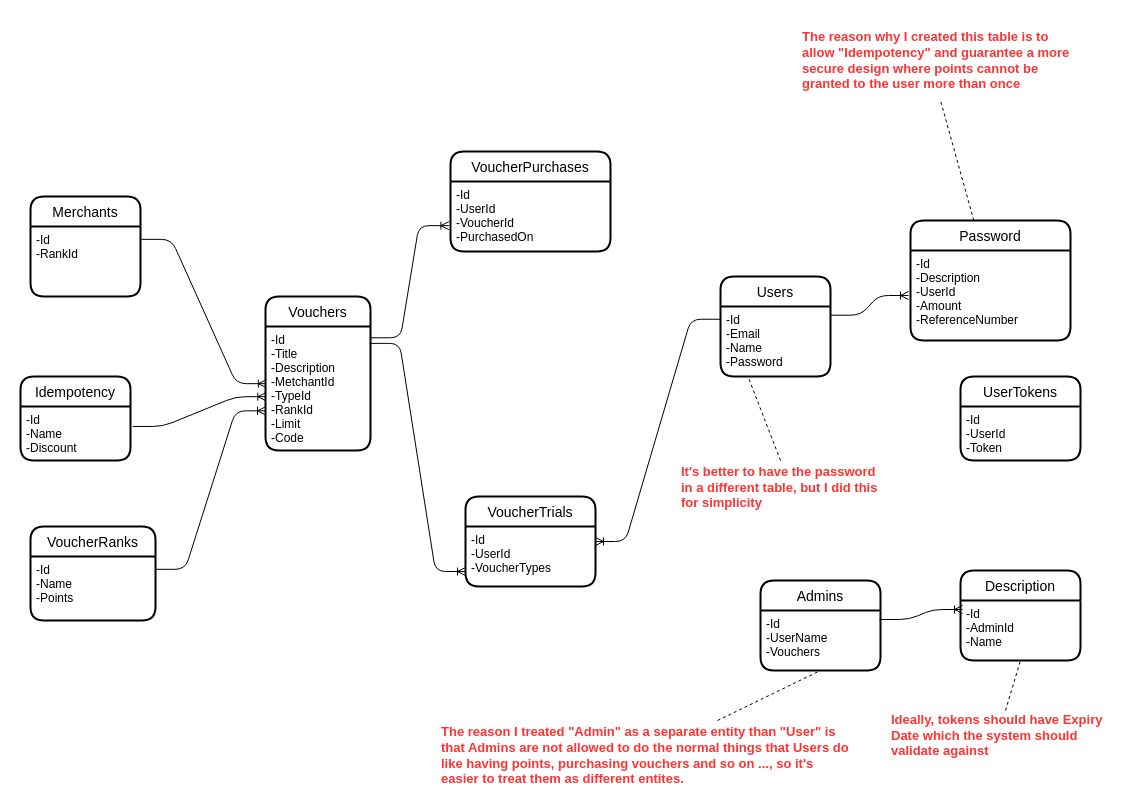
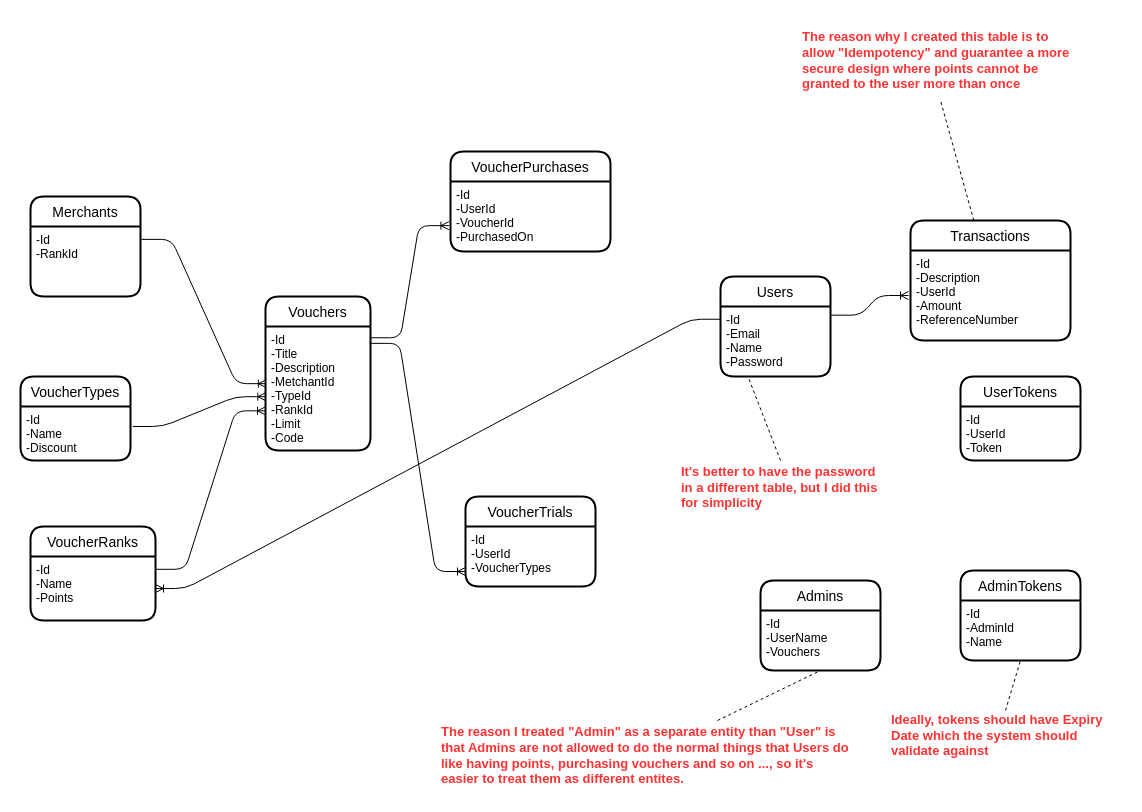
node "Password": label "Password" -> "Transactions"
node "Idempotency": label "Idempotency" -> "VoucherTypes"
edge "-Id -Email -Name -Password" -> "-Id -UserId -VoucherTypes": now "-Id -Email -Name -Password" -> "-Id -Name -Points"
node "Description": label "Description" -> "AdminTokens"
edge "-Id -UserName -Vouchers" -> "-Id -AdminId -Name": removed
